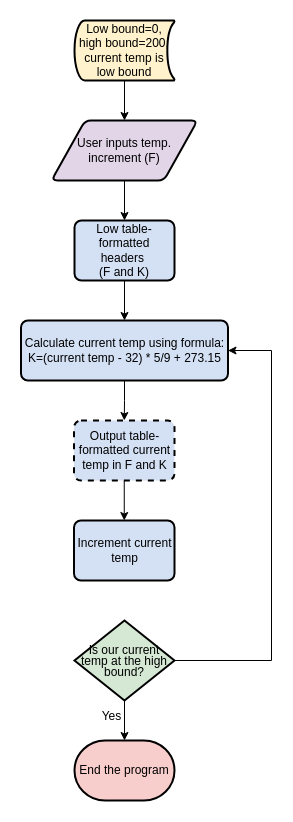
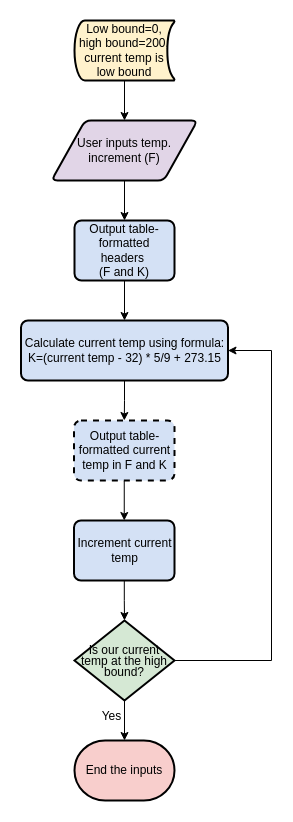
node "Low table-formatted headers (F and K)": label "Low table-formatted headers (F and K)" -> "Output table-formatted headers (F and K)"
edge "Increment current temp" -> "Is our current temp at the high bound?": added
node "End the program": label "End the program" -> "End the inputs"
